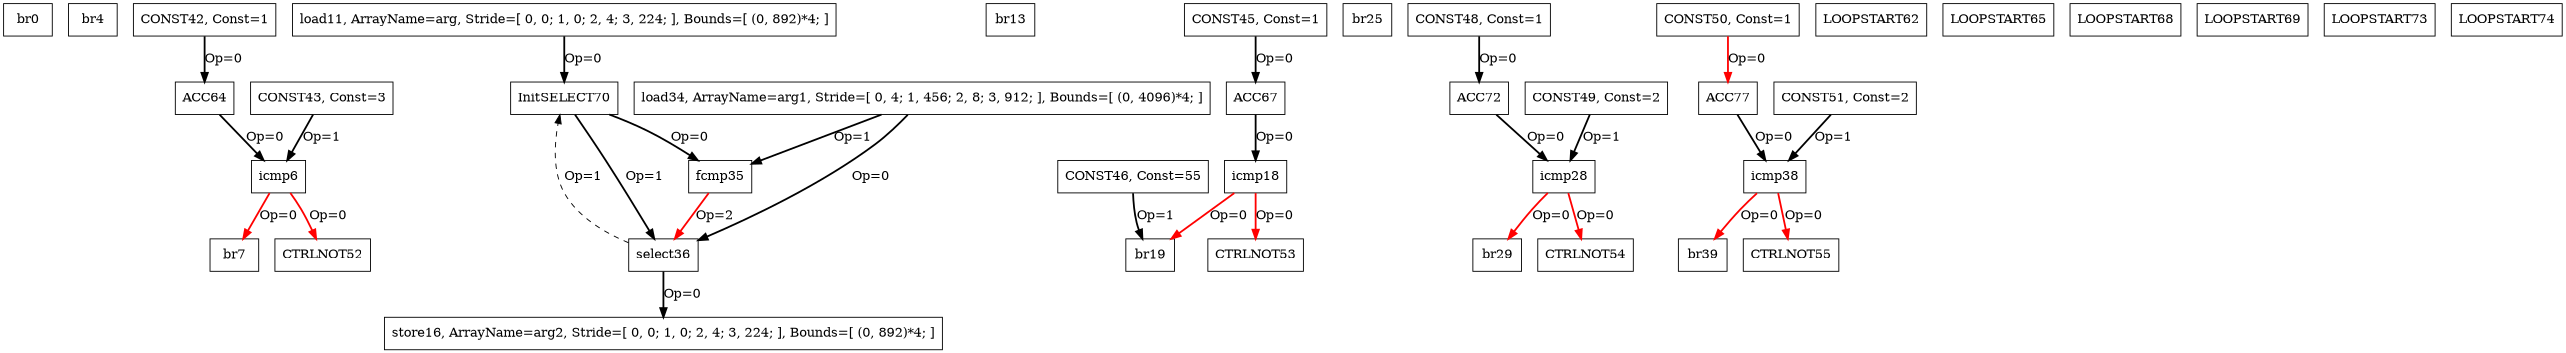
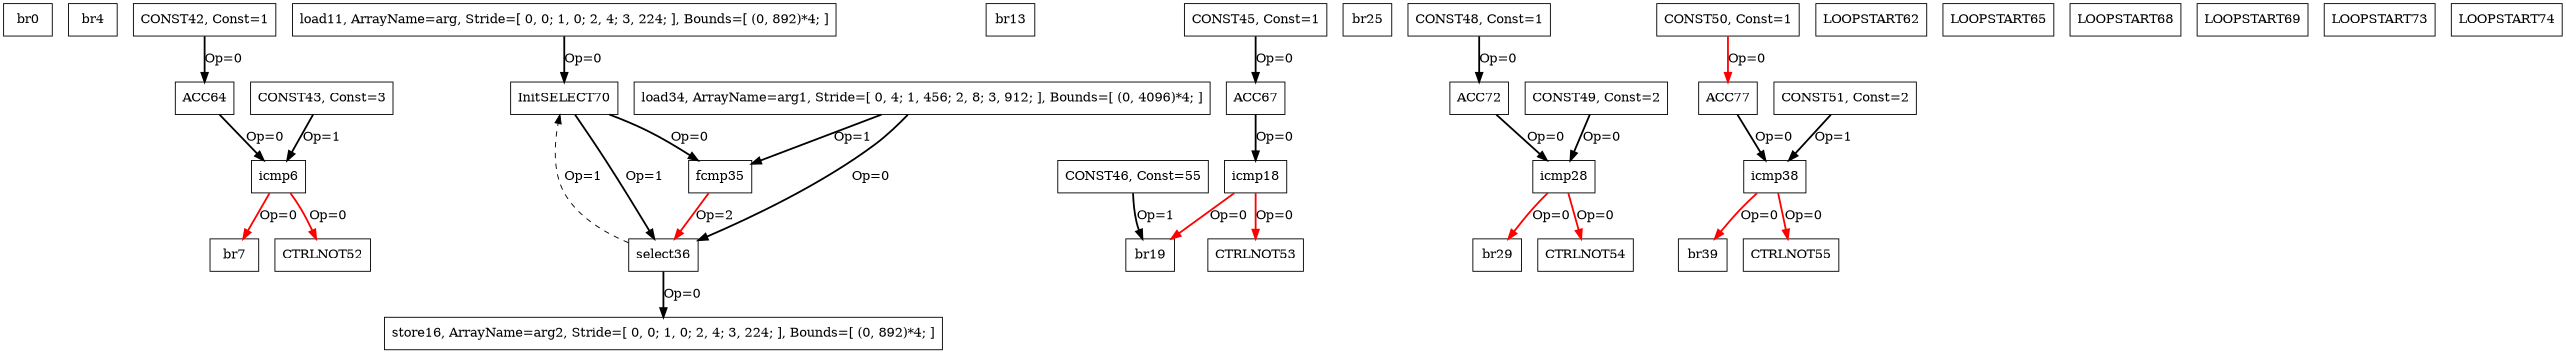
edge "CONST49, Const=2" -> "icmp28": label "Op=1" -> "Op=0"
